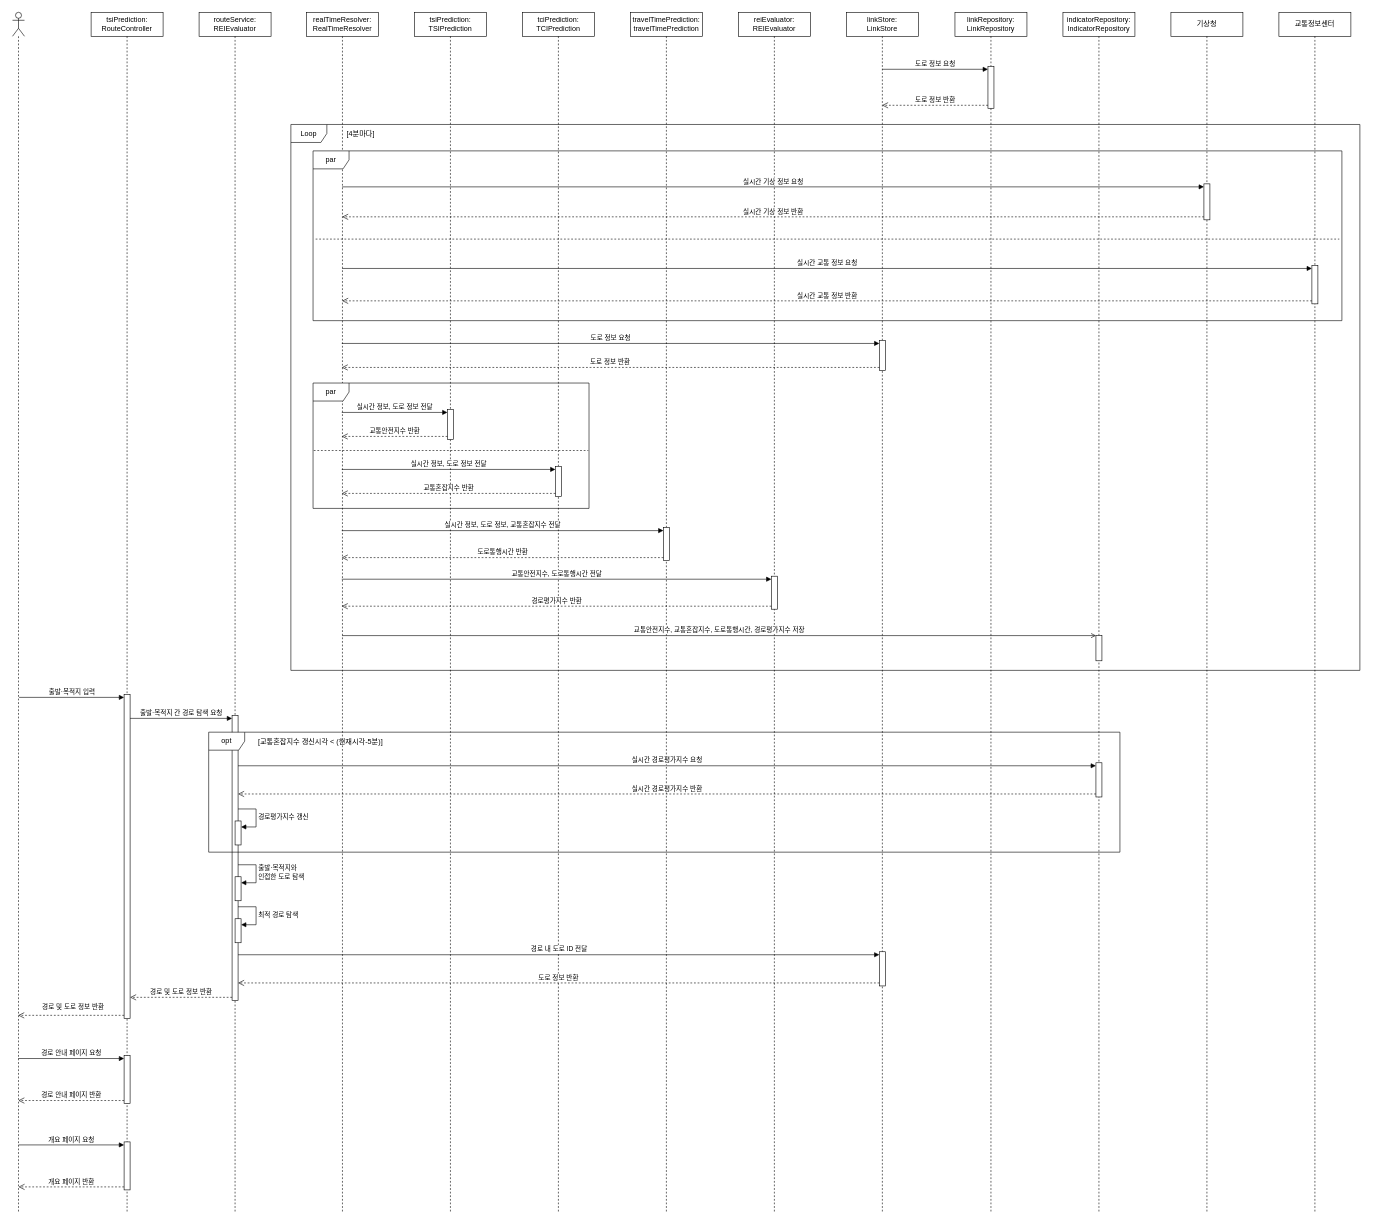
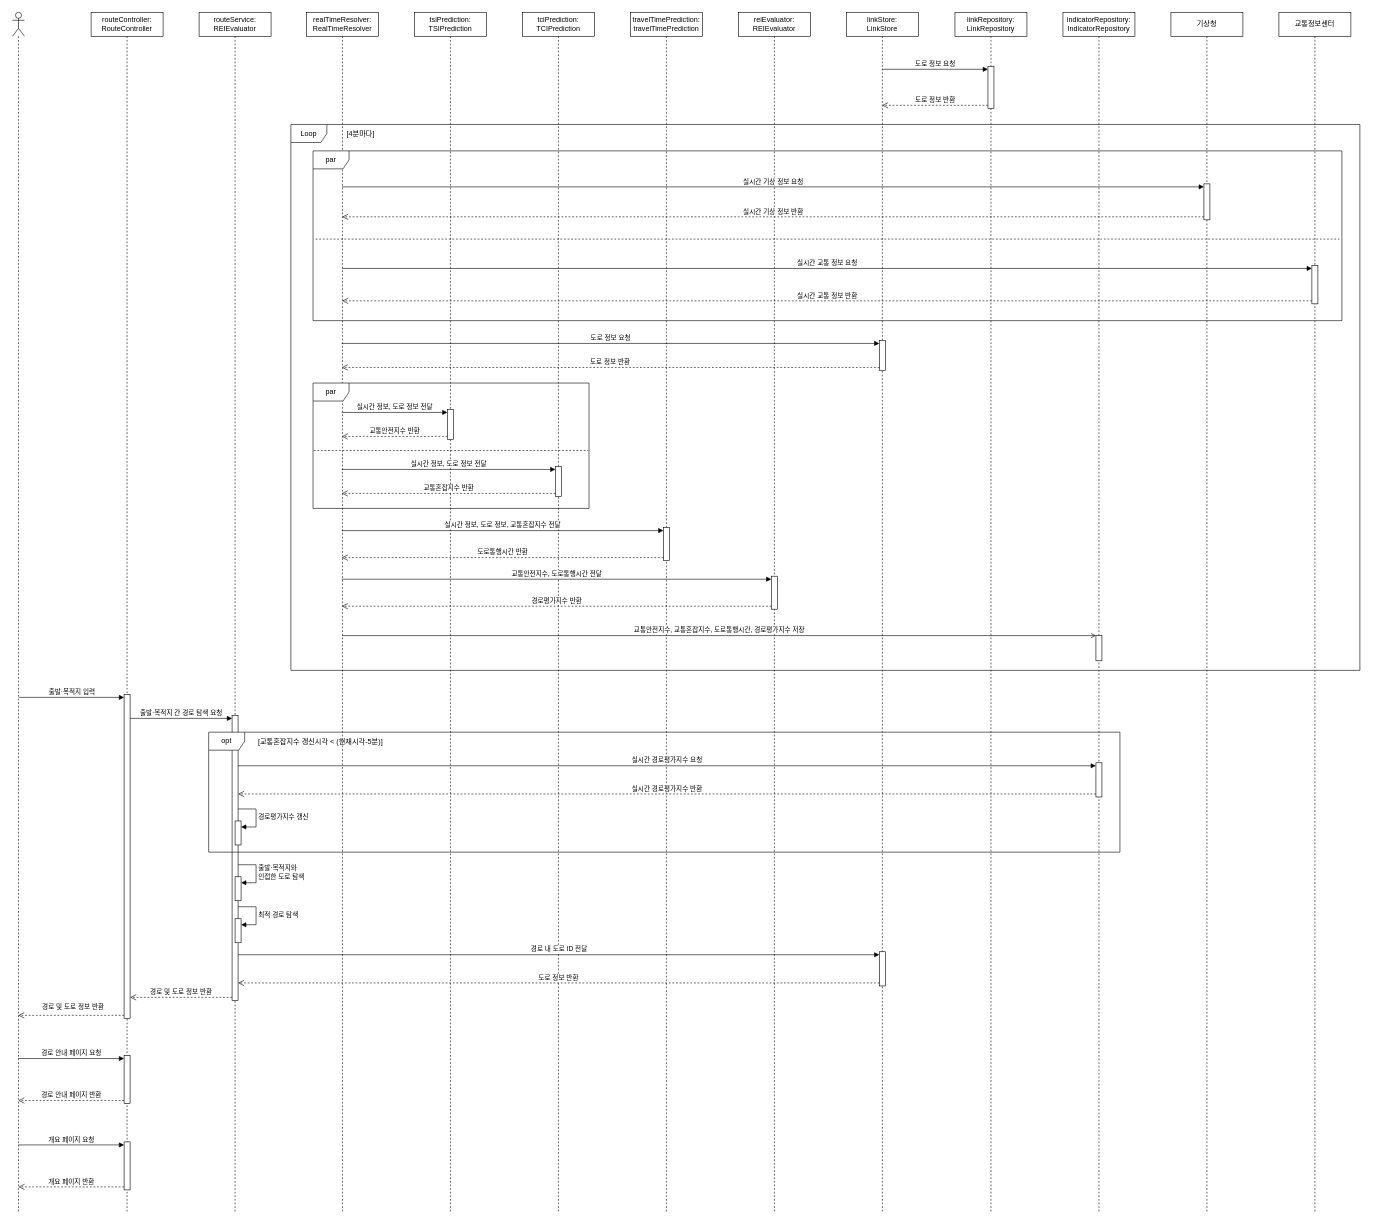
node "tsiPrediction: RouteController": label "tsiPrediction: RouteController" -> "routeController: RouteController"
